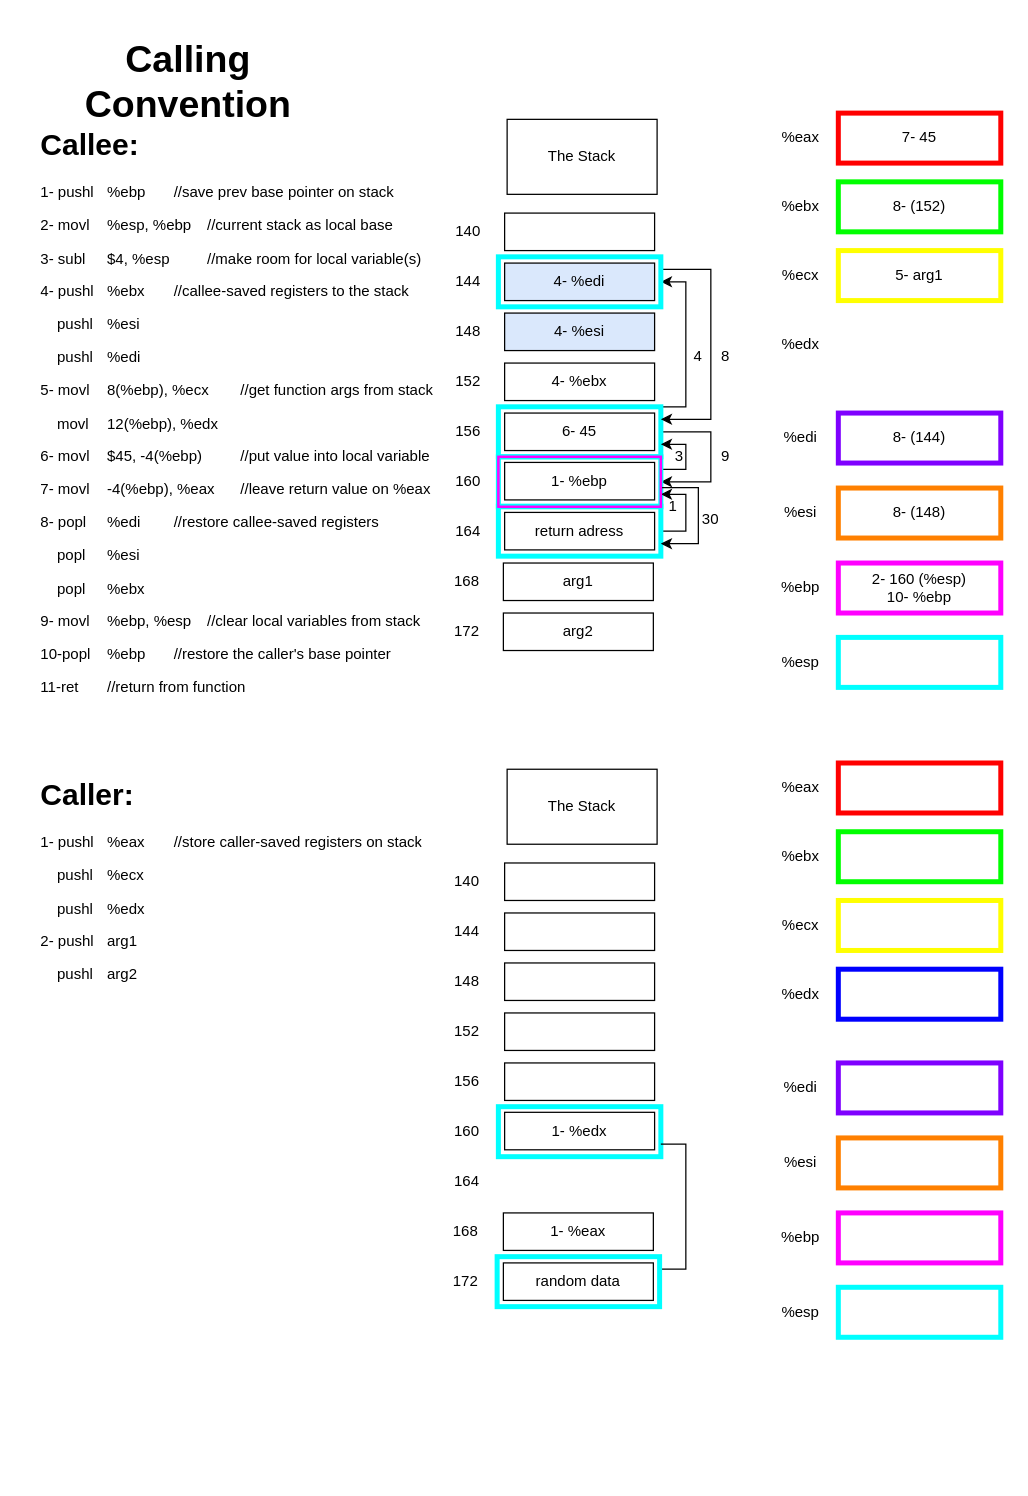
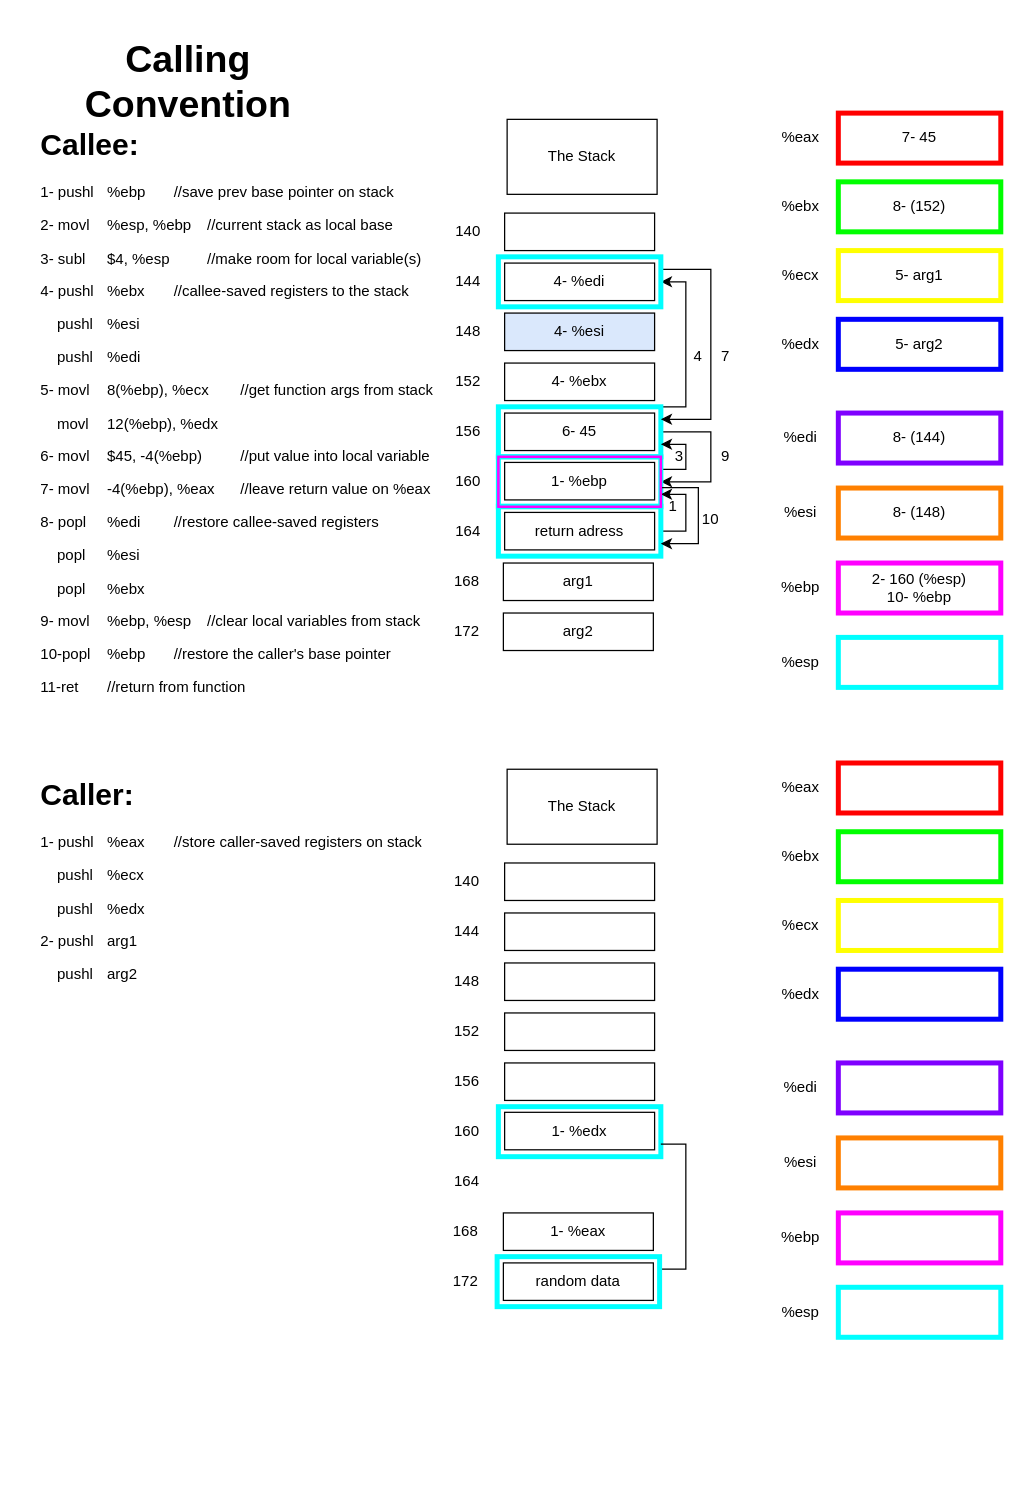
node "4- %edi": fillcolor #dae8fc -> #ffffff
node "5- arg2": added
node "8": label "8" -> "7"
node "30": label "30" -> "10"
